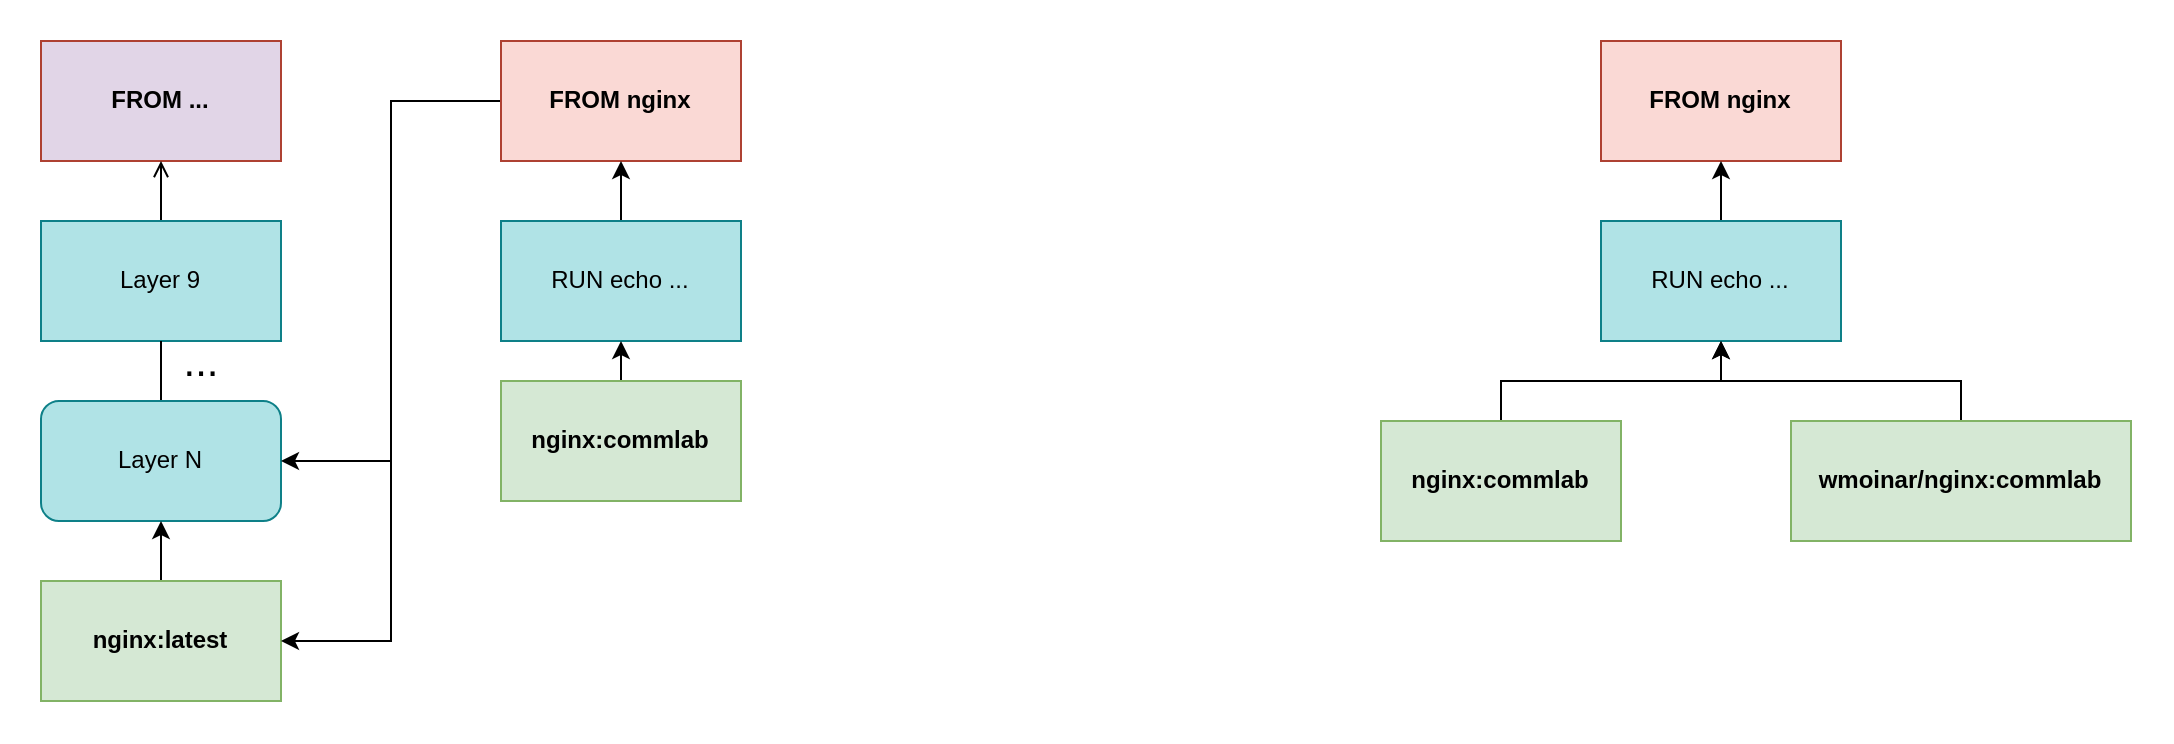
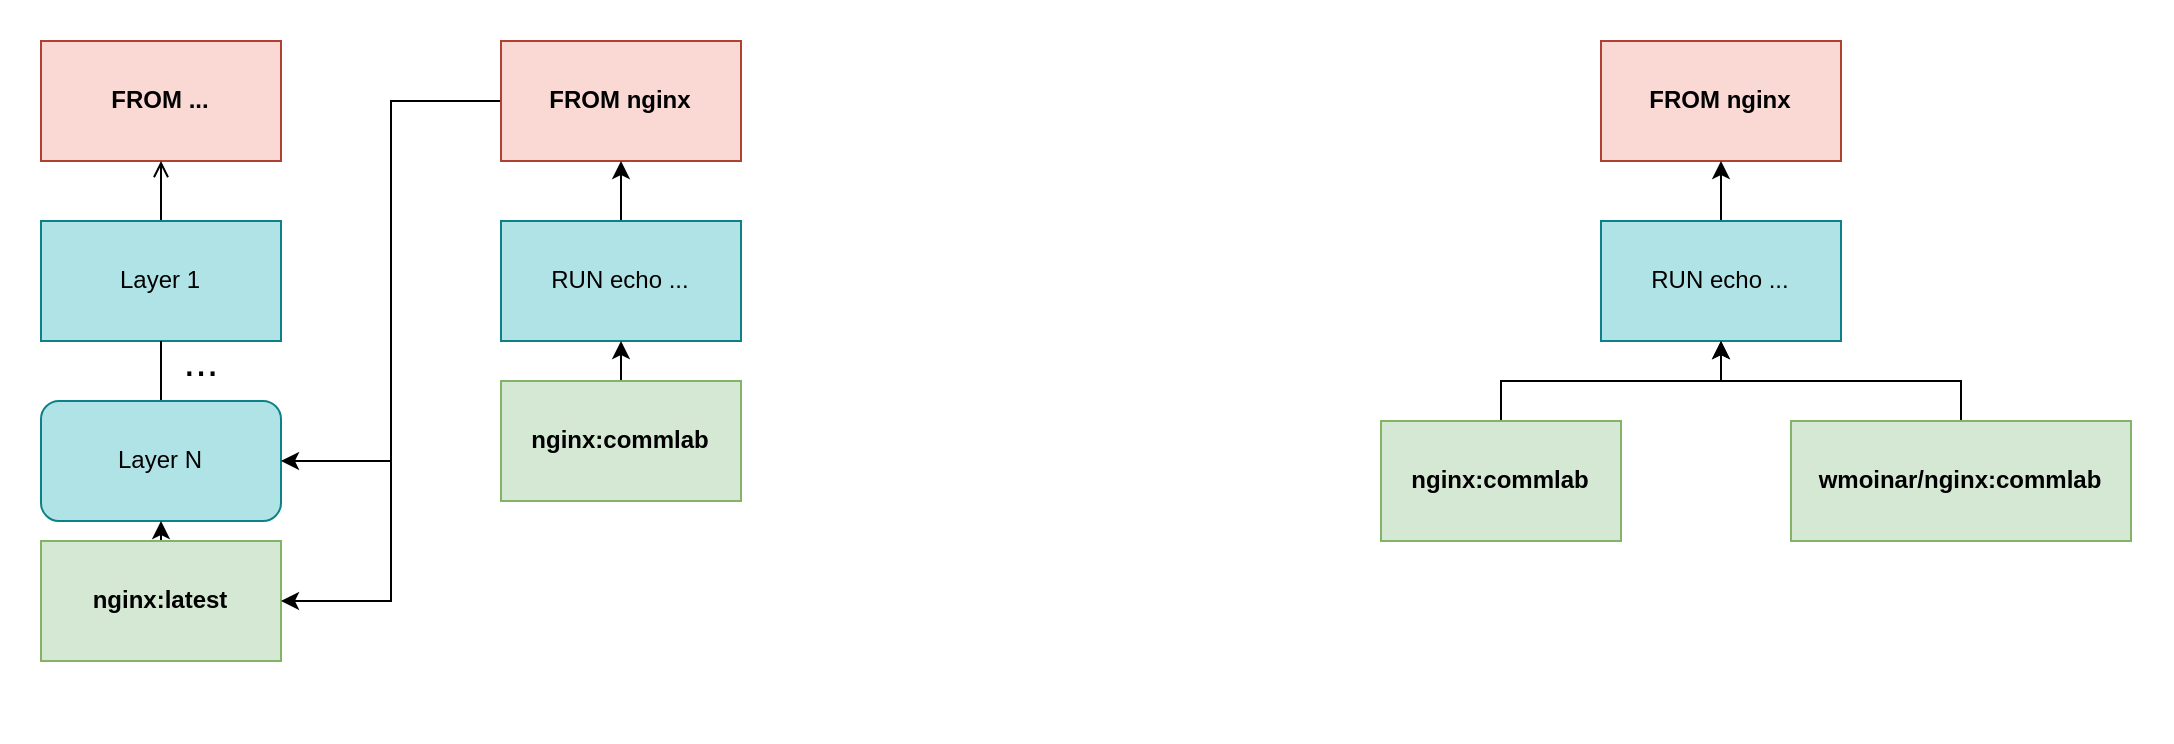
node "FROM ...": fillcolor #e1d5e7 -> #fad9d5
node "Layer 9": label "Layer 9" -> "Layer 1"
node "nginx:latest": moved (161, 641) -> (161, 601)
